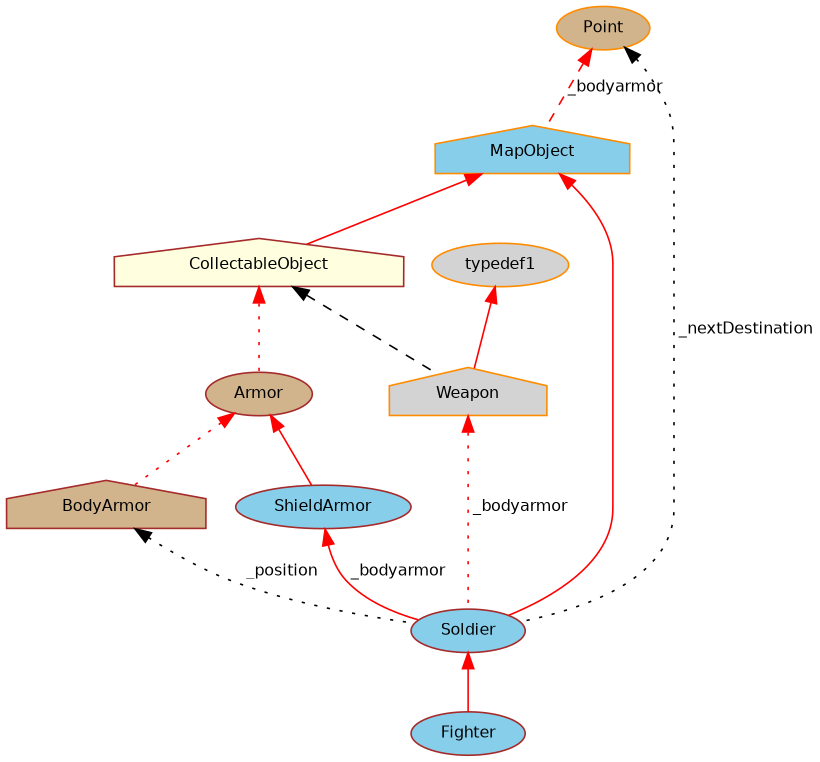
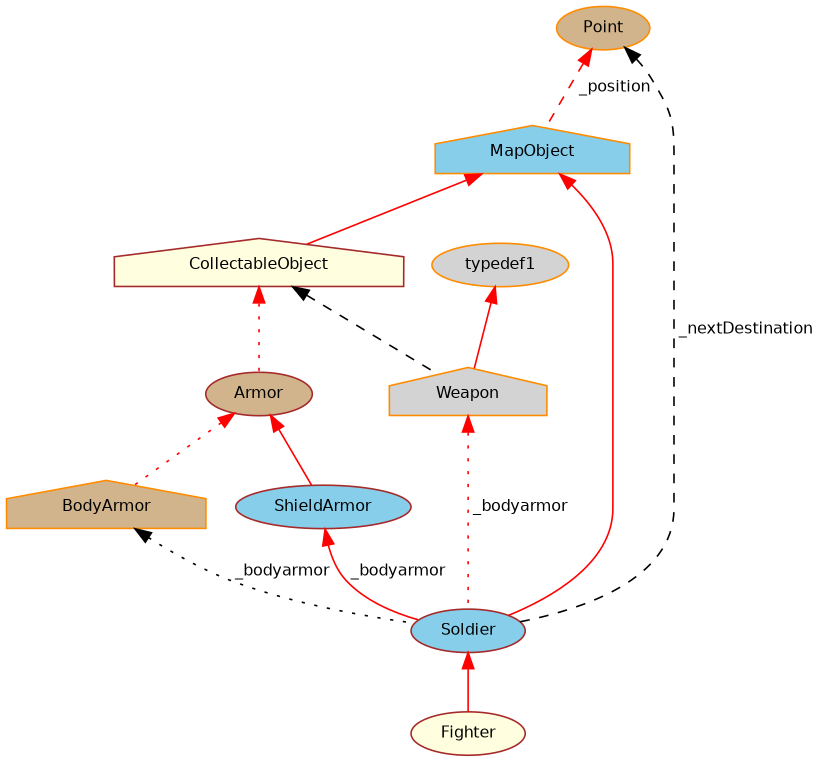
edge "MapObject" -> "Point": label " _bodyarmor" -> " _position"
edge "Soldier" -> "Point": style dotted -> dashed
node "BodyArmor": color brown -> darkorange
edge "Soldier" -> "BodyArmor": label " _position" -> " _bodyarmor"
node "Fighter": fillcolor skyblue -> lightyellow
